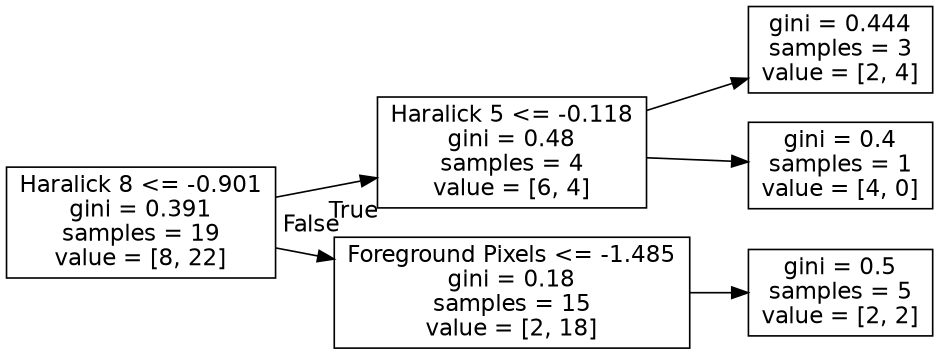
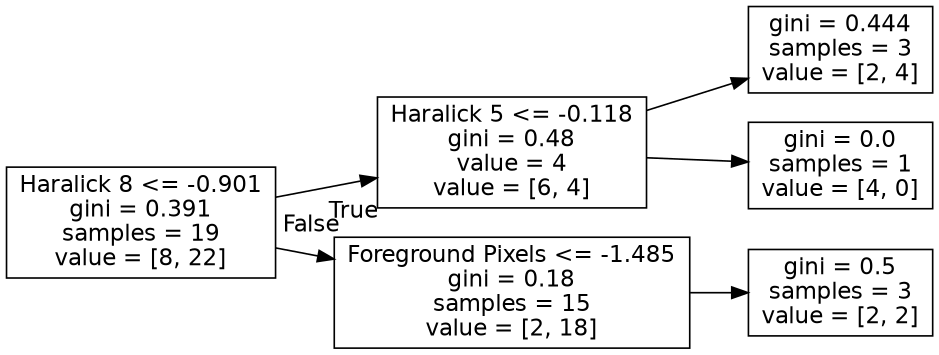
node "Haralick 5 <= -0.118 gini = 0.48 samples = 4 value = [6, 4]": label "Haralick 5 <= -0.118 gini = 0.48 samples = 4 value = [6, 4]" -> "Haralick 5 <= -0.118 gini = 0.48 value = 4 value = [6, 4]"
node "gini = 0.4 samples = 1 value = [4, 0]": label "gini = 0.4 samples = 1 value = [4, 0]" -> "gini = 0.0 samples = 1 value = [4, 0]"
node "gini = 0.5 samples = 5 value = [2, 2]": label "gini = 0.5 samples = 5 value = [2, 2]" -> "gini = 0.5 samples = 3 value = [2, 2]"
